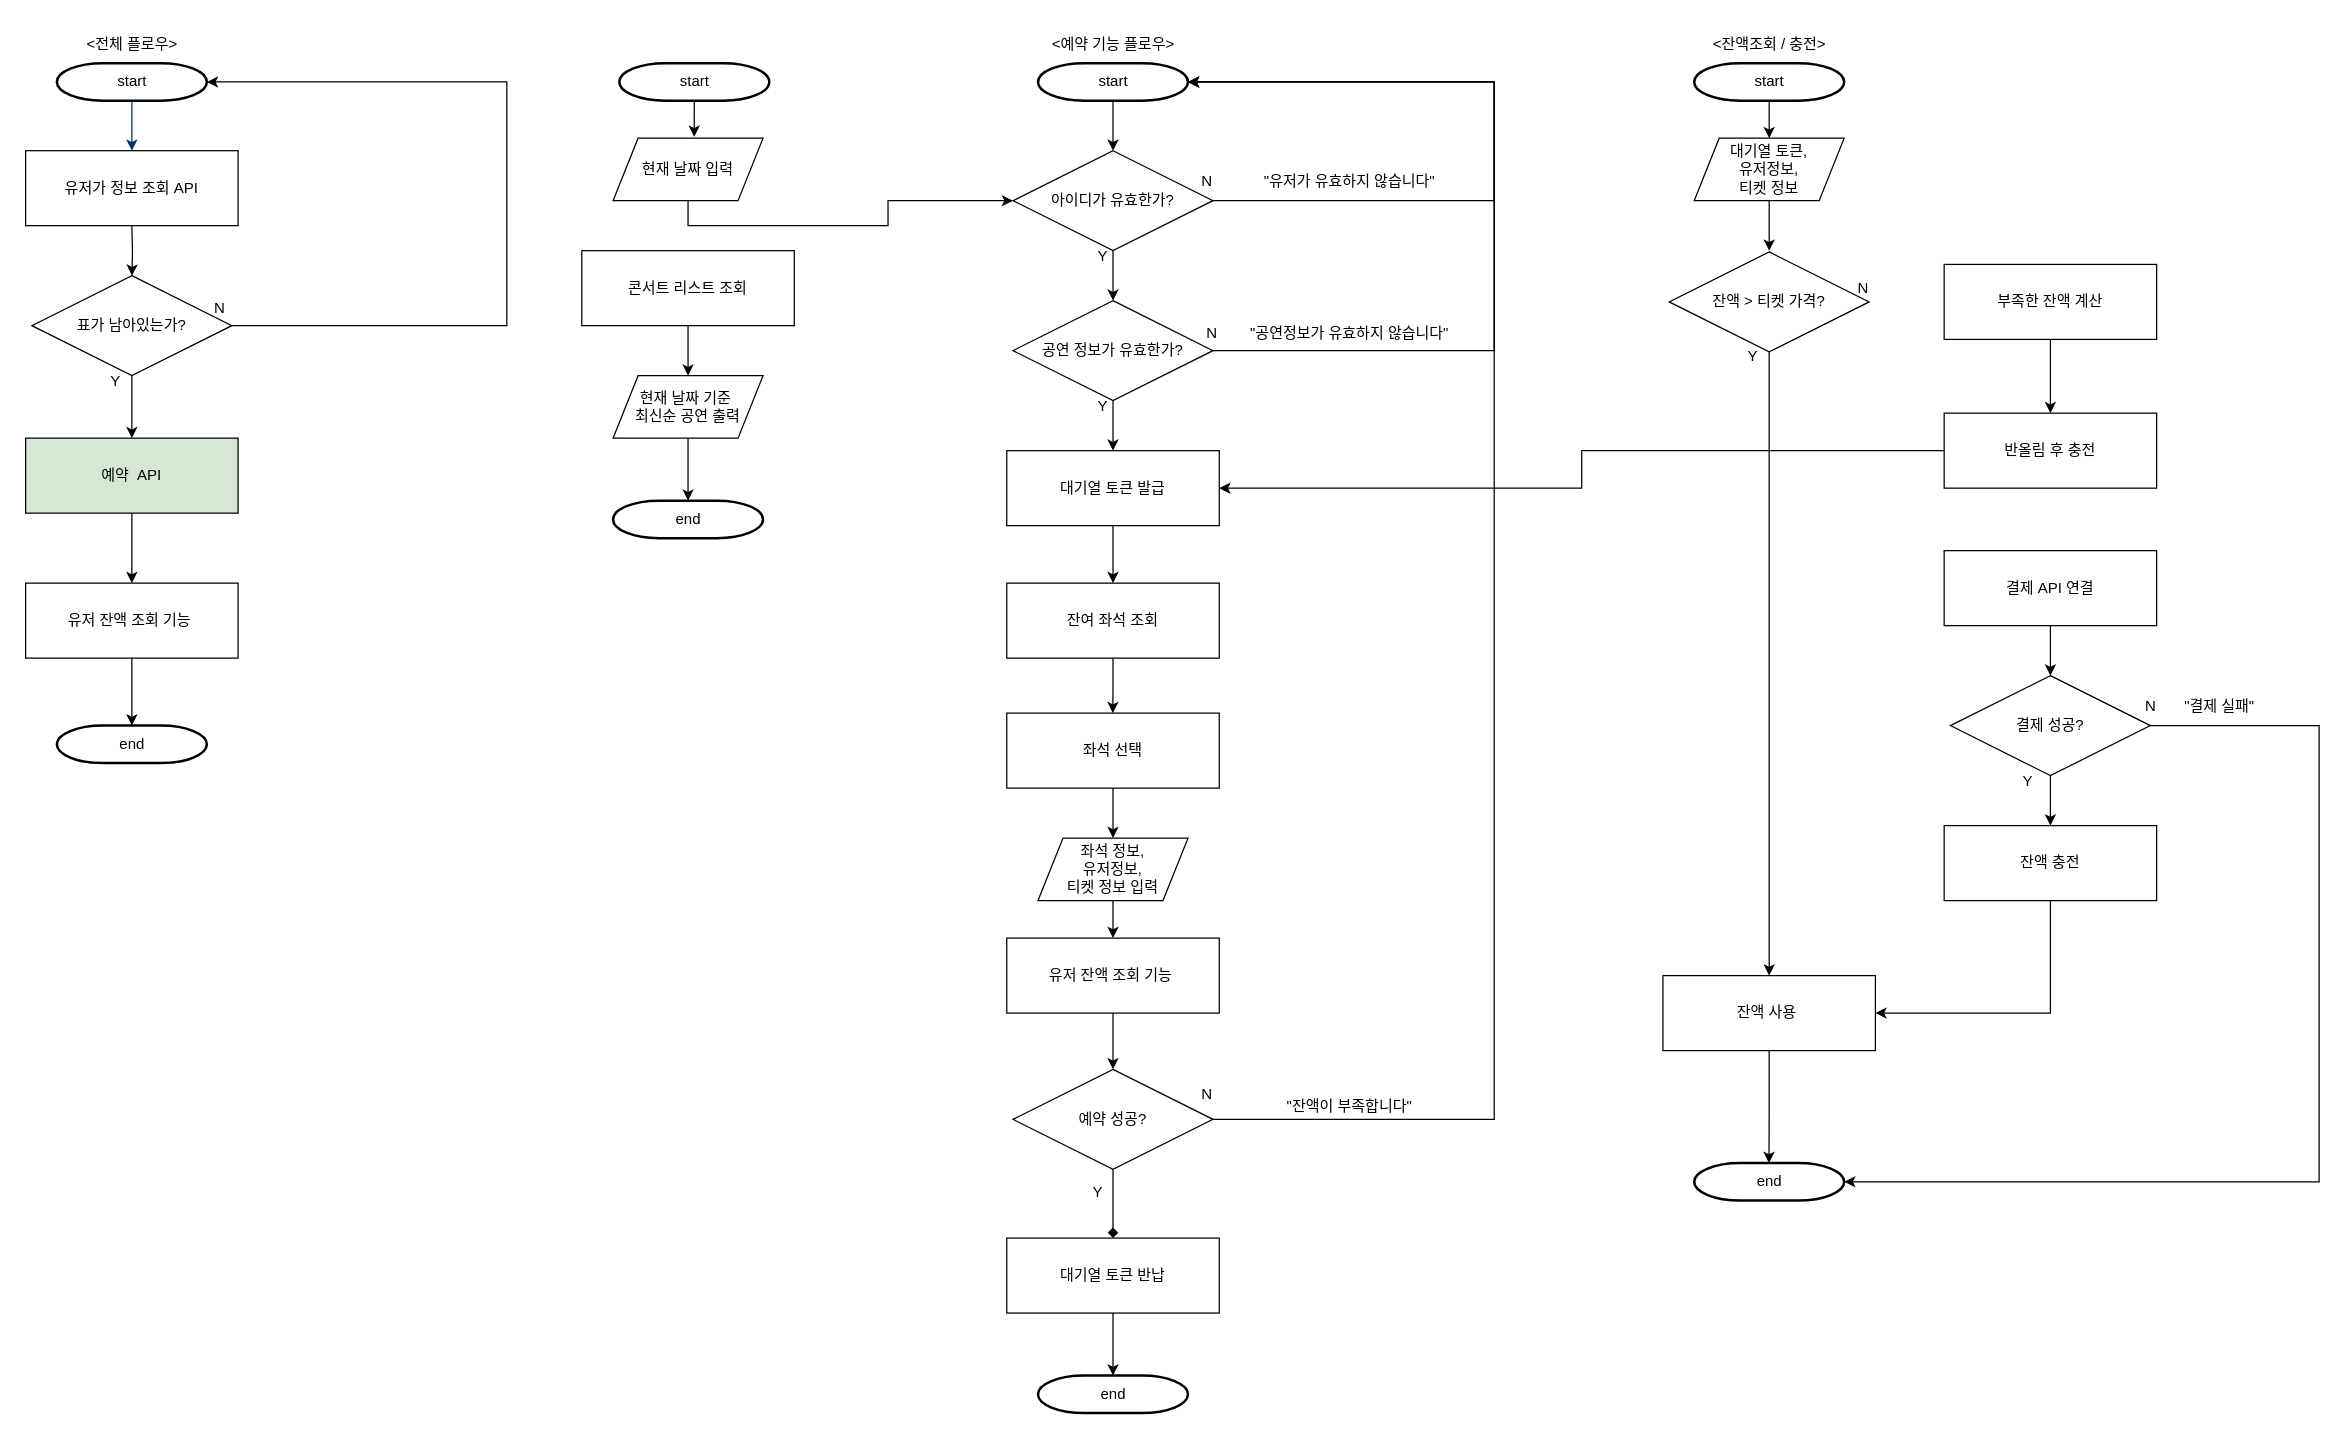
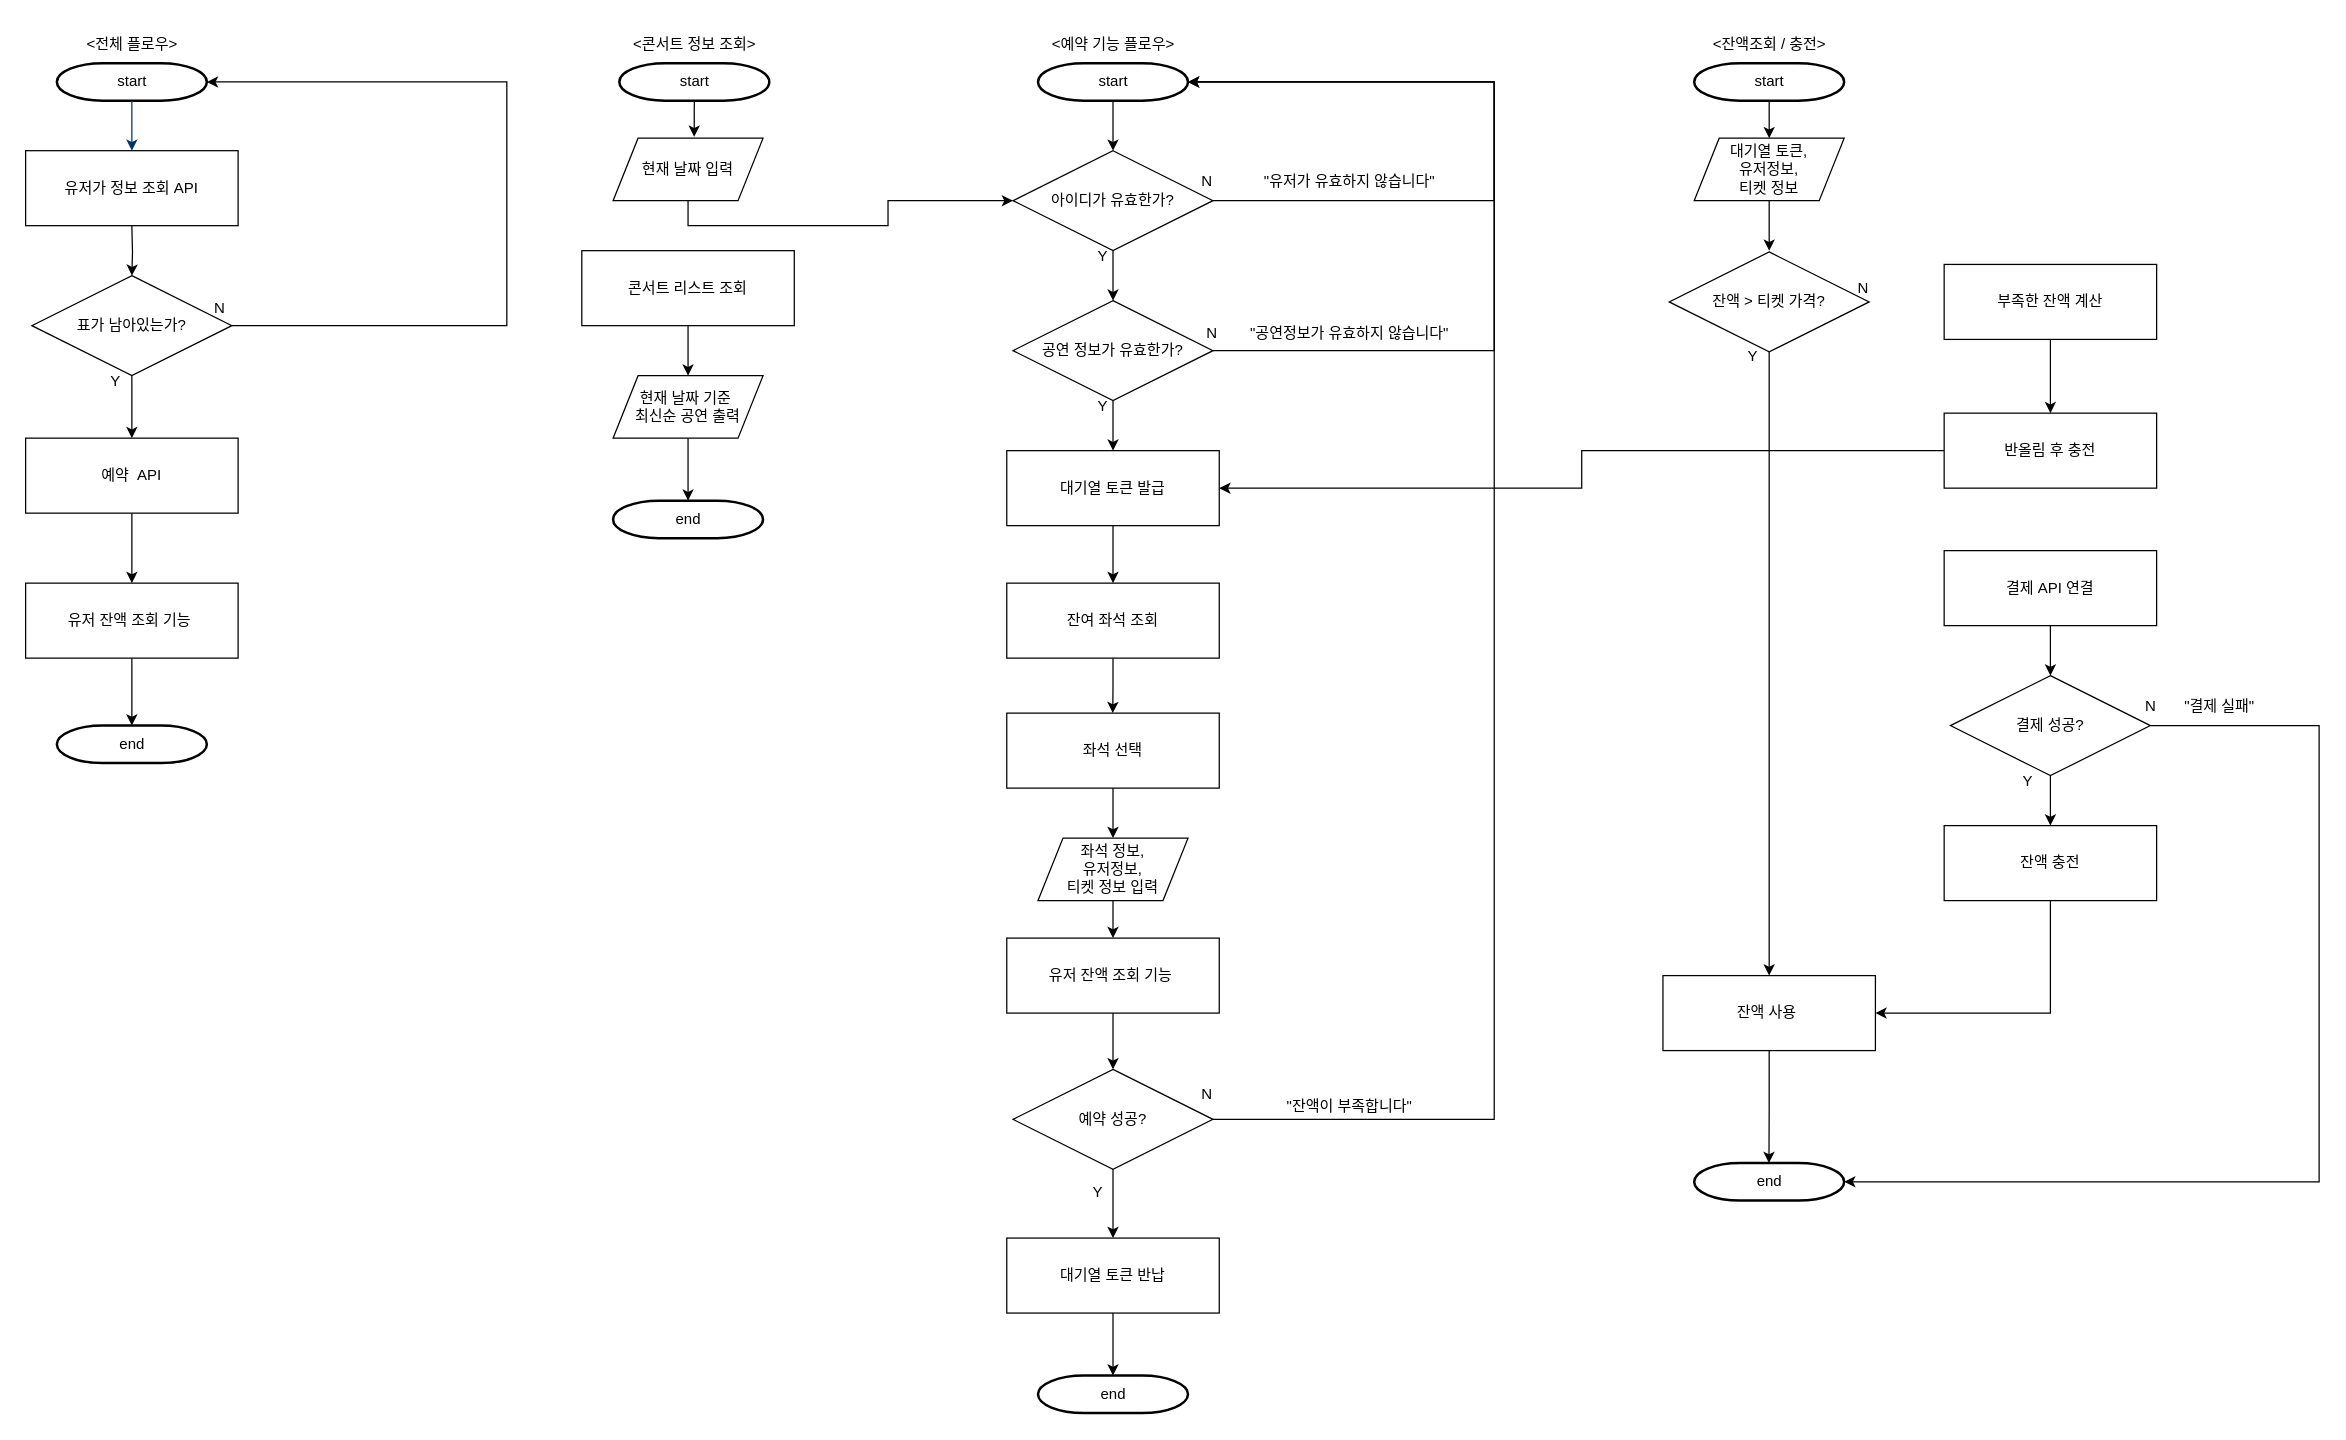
node "<콘서트 정보 조회>": added
node "예약 API": fillcolor #d5e8d4 -> #ffffff
edge "예약 성공?" -> "대기열 토큰 반납": arrowhead diamond -> classic
